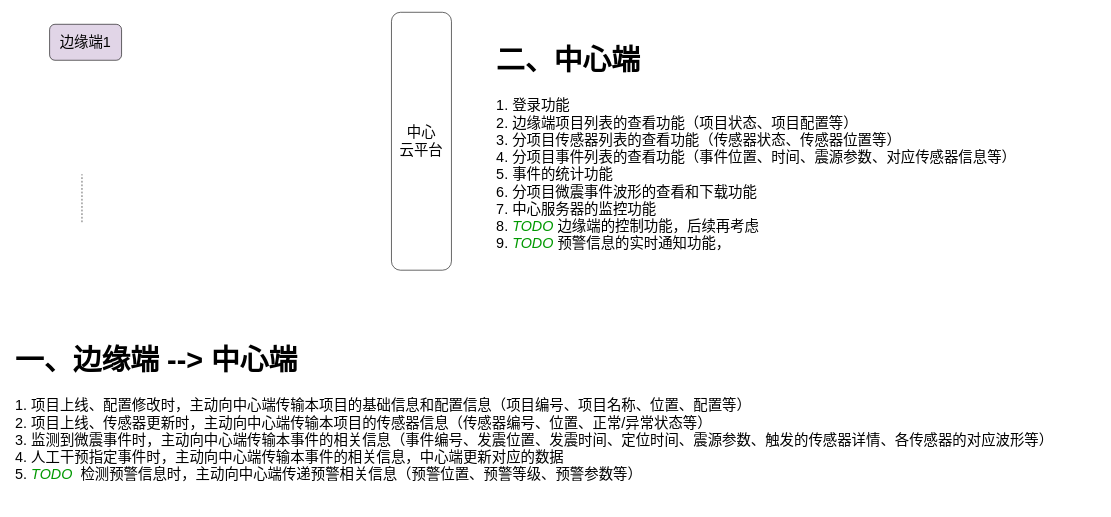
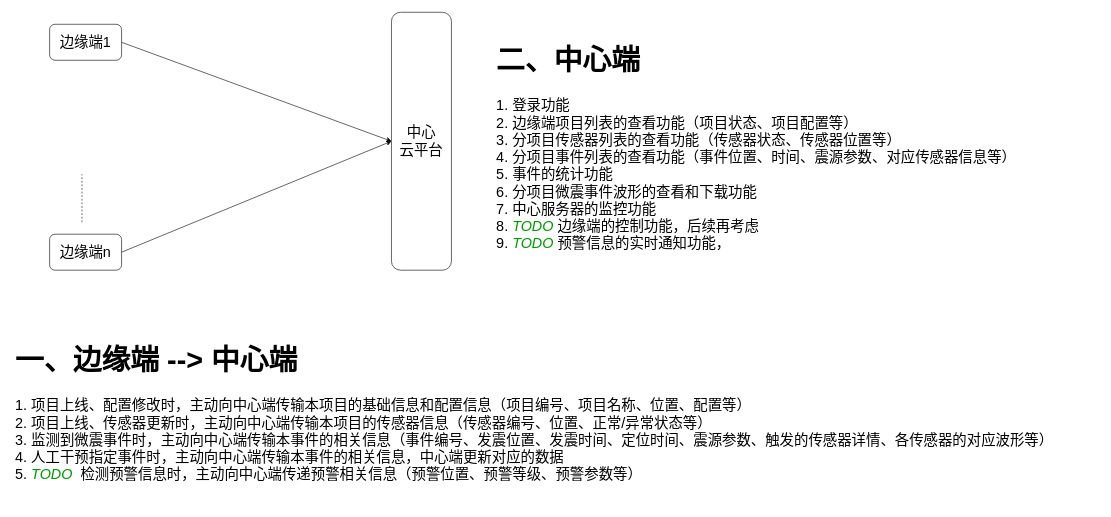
node "边缘端1": fillcolor #e1d5e7 -> #ffffff
edge "边缘端1" -> "中心 云平台": added
edge "边缘端n" -> "中心 云平台": added
node "边缘端n": added
